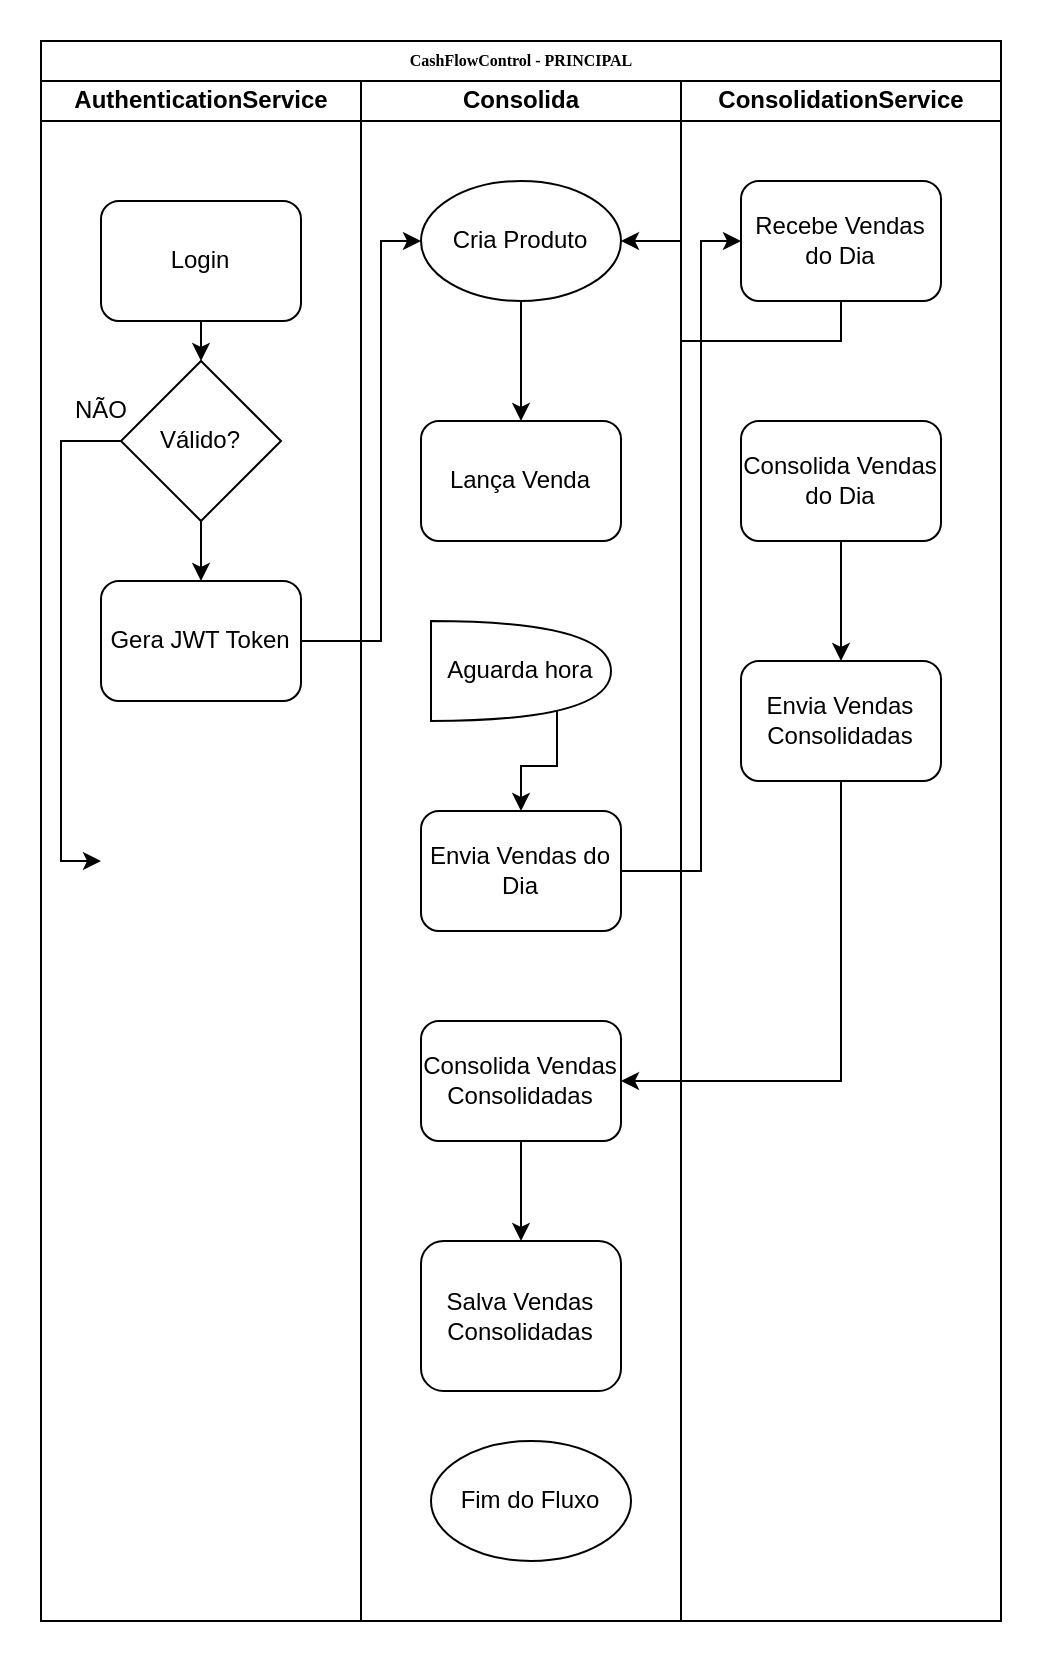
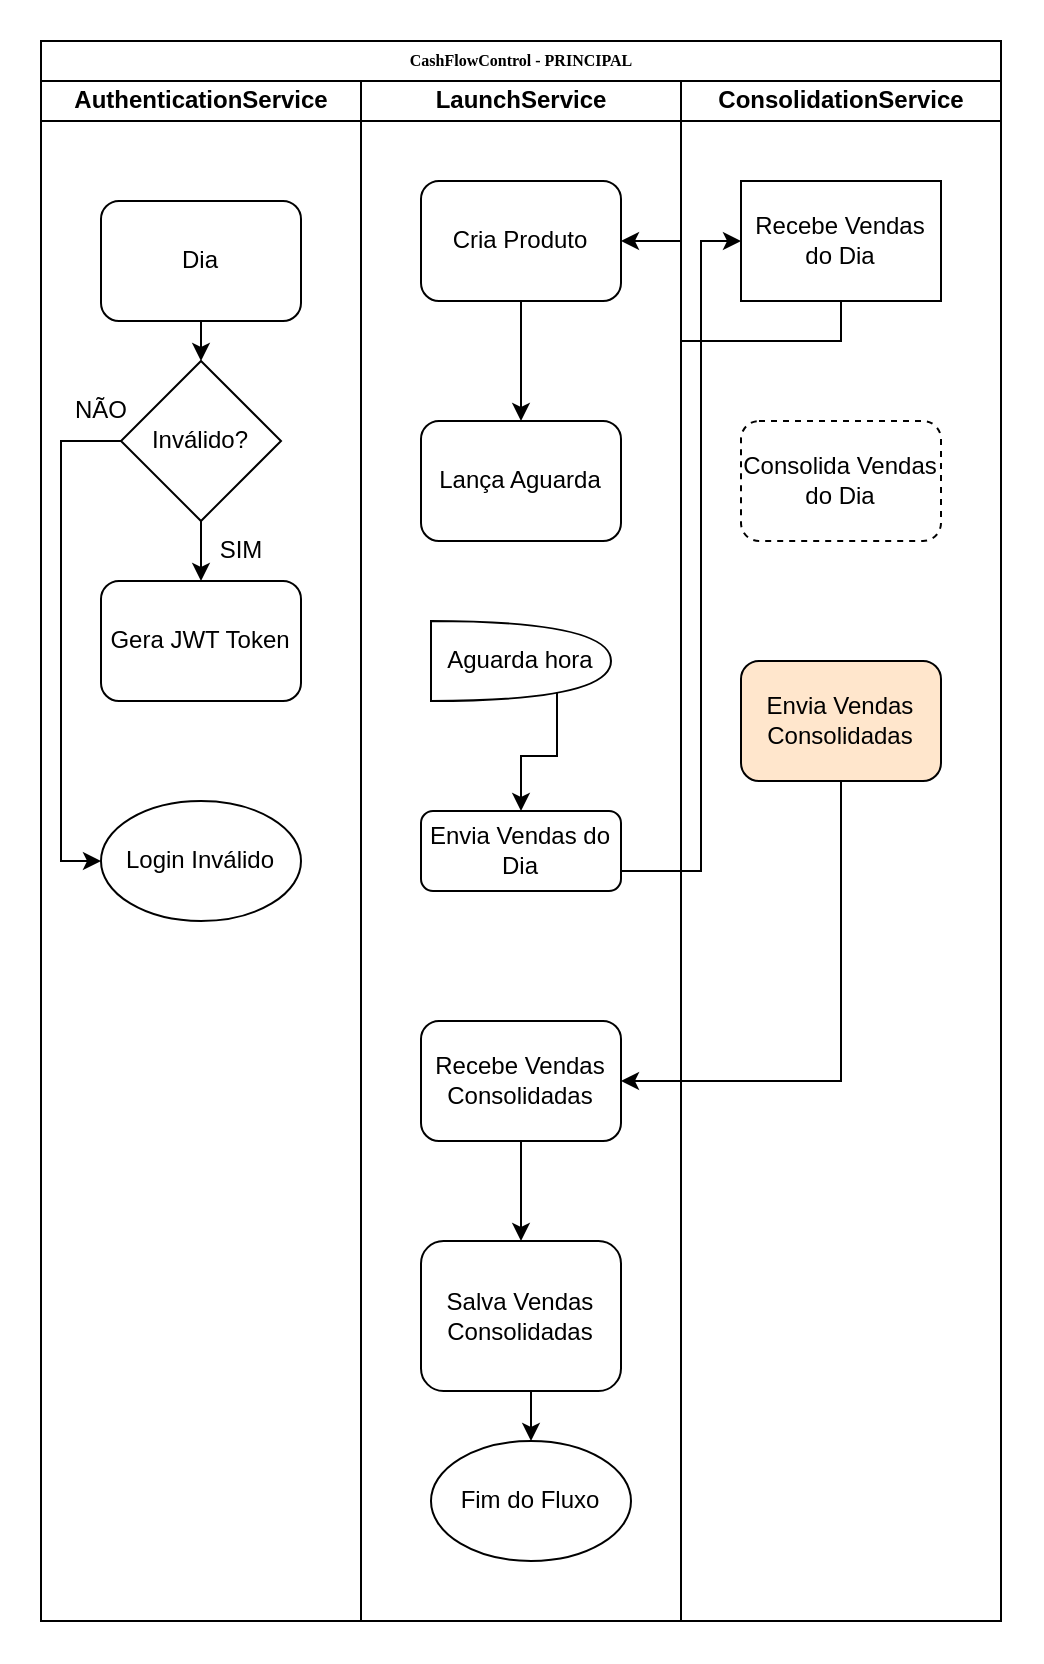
node "Consolida": label "Consolida" -> "LaunchService"
node "Cria Produto": shape ellipse -> rounded rectangle
node "Recebe Vendas do Dia": shape rounded rectangle -> rectangle
node "Login": label "Login" -> "Dia"
edge "Gera JWT Token" -> "Cria Produto": removed
node "Válido?": label "Válido?" -> "Inválido?"
node "Lança Venda": label "Lança Venda" -> "Lança Aguarda"
node "Consolida Vendas do Dia": style solid -> dashed
node "SIM": added
edge "Consolida Vendas do Dia" -> "Envia Vendas Consolidadas": removed
node "Aguarda hora": size 180x100 -> 180x80
node "Envia Vendas Consolidadas": fillcolor #ffffff -> #ffe6cc
node "Login Inválido": added
node "Envia Vendas do Dia": size 200x120 -> 200x80
node "Consolida Vendas Consolidadas": label "Consolida Vendas Consolidadas" -> "Recebe Vendas Consolidadas"
edge "Salva Vendas Consolidadas" -> "Fim do Fluxo": added
